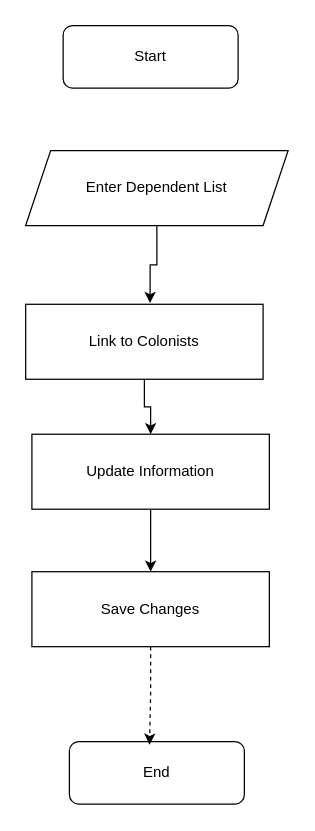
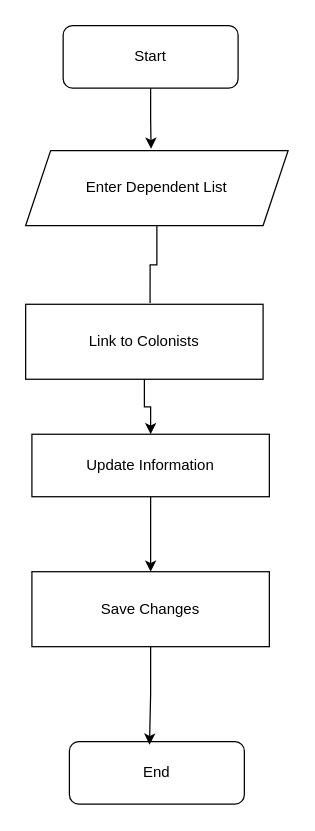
edge "Start" -> "Enter Dependent List": added
edge "Enter Dependent List" -> "Link to Colonists": arrowhead classic -> none
node "Update Information": size 238x75 -> 238x63
edge "Save Changes" -> "End": style dashed -> solid
